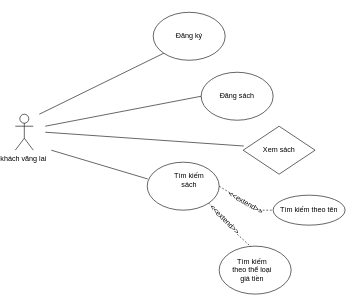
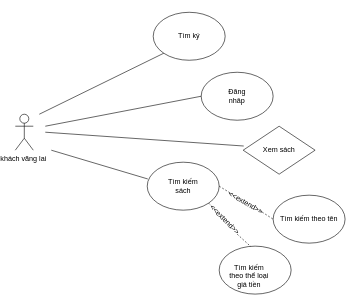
node "Đăng ký": label "Đăng ký" -> "Tìm ký"
node "Đăng sách": label "Đăng sách" -> "Đăng nhâp"
node "Tìm kiếm sách": moved (189, 180) -> (183, 186)
node "Tìm kiếm theo tên": size 72x30 -> 72x48
node "Tìm kiếm theo thể loại giá tiền": moved (252, 270) -> (249, 276)
